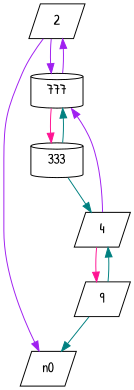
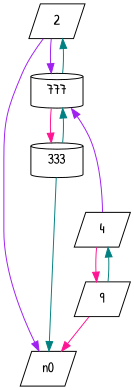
edge "777" -> "2": color purple -> teal
edge "333" -> "4": now "333" -> "n0"
edge "9" -> "n0": color teal -> deeppink
